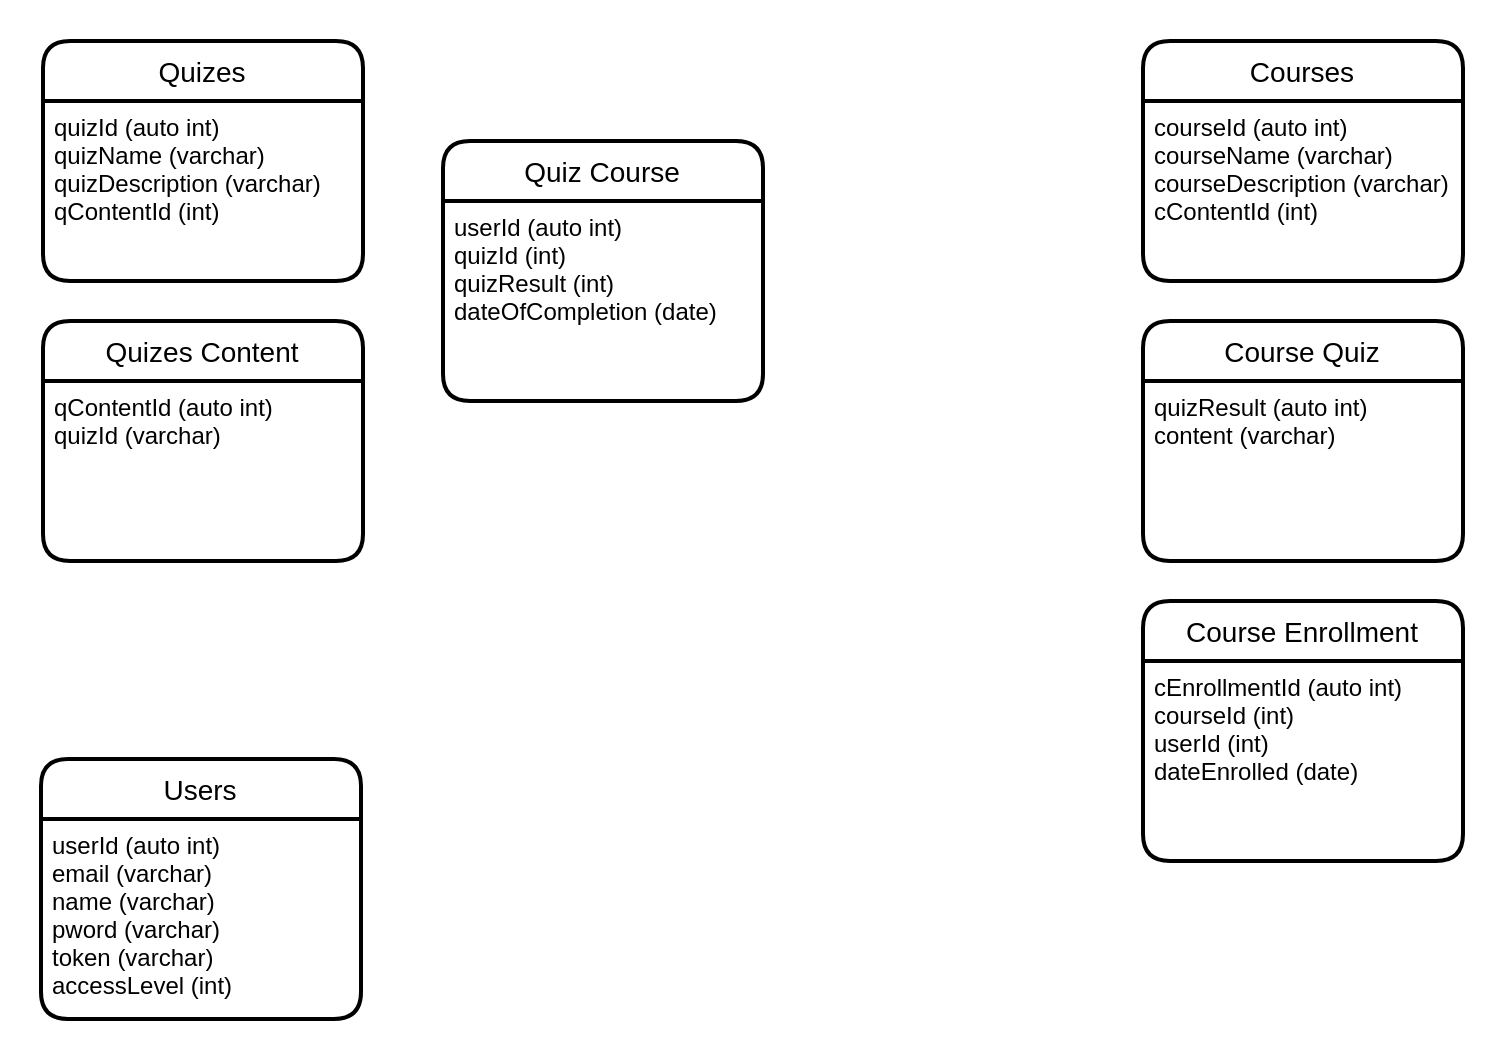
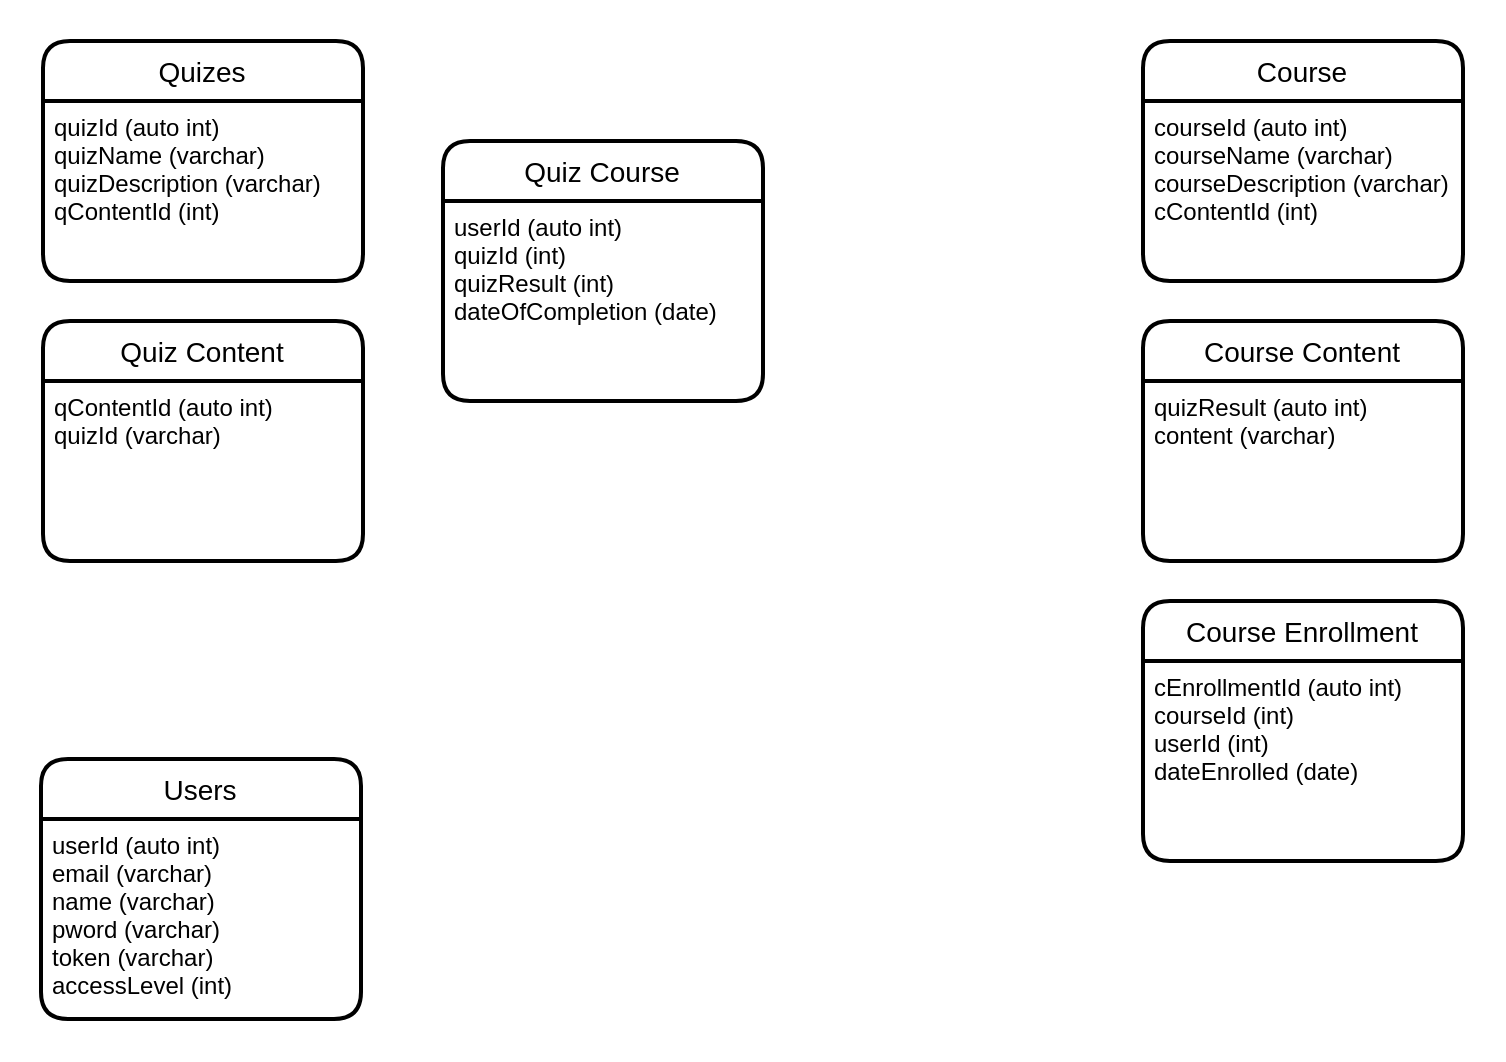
node "Courses": label "Courses" -> "Course"
node "Quizes Content": label "Quizes Content" -> "Quiz Content"
node "Course Quiz": label "Course Quiz" -> "Course Content"
